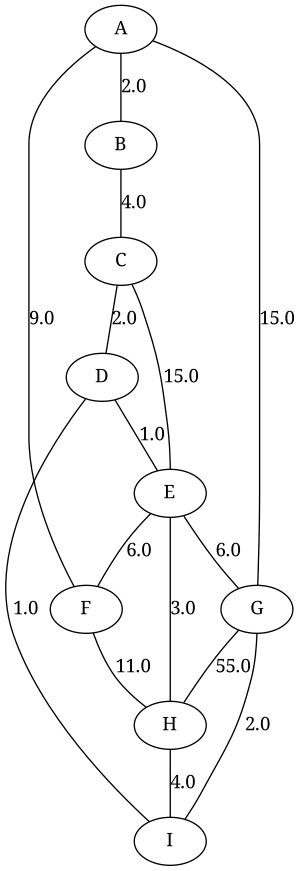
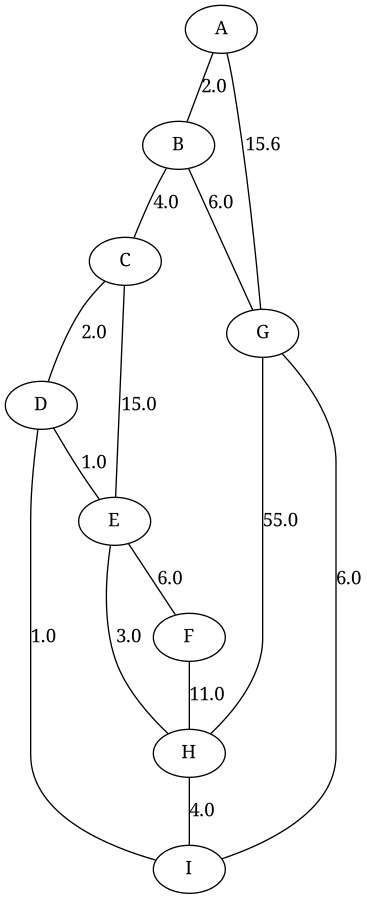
edge "A" -- "F": removed, label "9.0"
edge "A" -- "G": label "15.0" -> "15.6"
edge "E" -- "G": now "B" -- "G"
edge "G" -- "I": label "2.0" -> "6.0"
